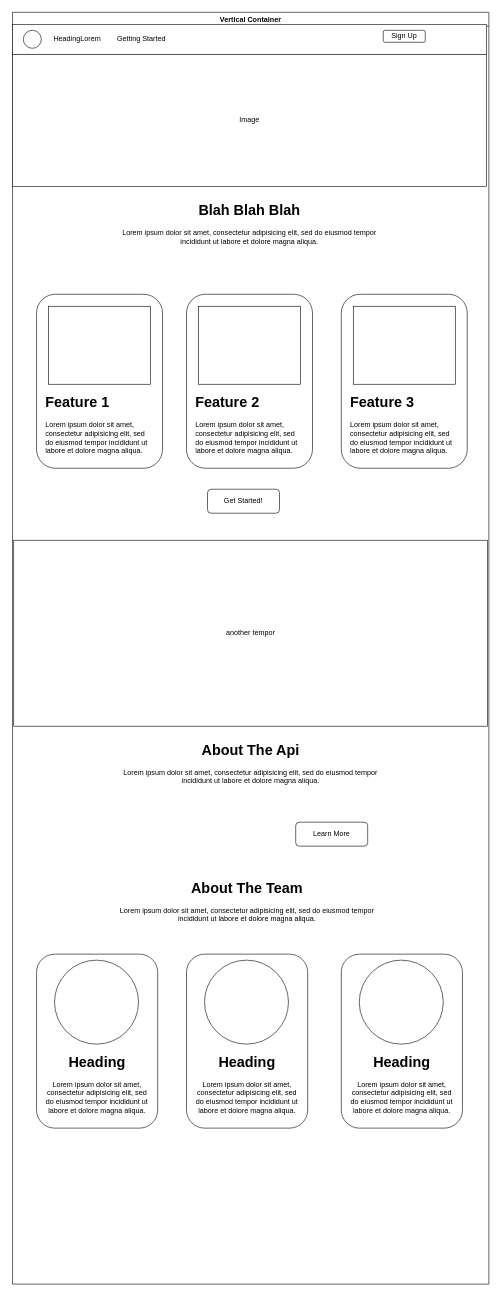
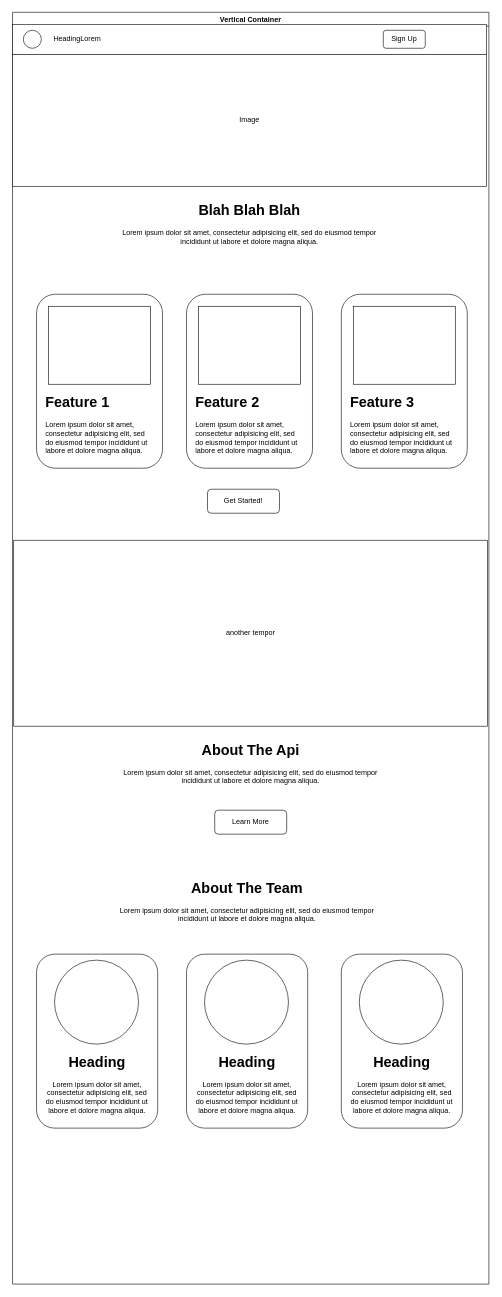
node "Sign Up": size 42x12 -> 42x18
node "Getting Started": removed
node "Learn More": moved (332, 834) -> (251, 822)
